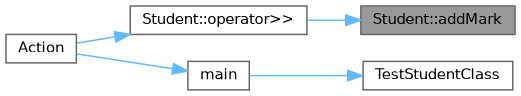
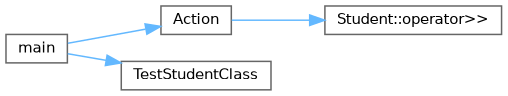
node "Student::addMark": removed
edge "Action" -> "main": reversed
